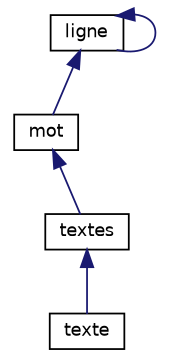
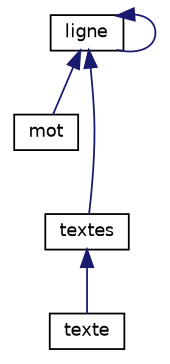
edge "textes" -> "mot": now "textes" -> "ligne"
